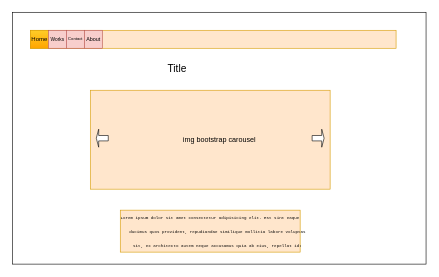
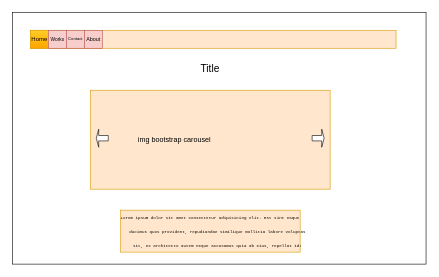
node "Title": moved (177, 69) -> (210, 69)
node "img bootstrap carousel": moved (219, 140) -> (174, 140)
